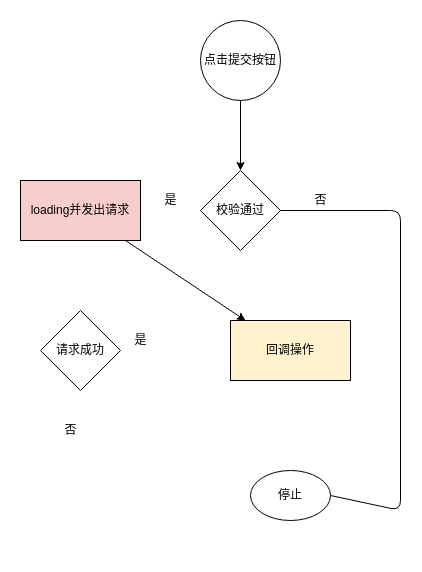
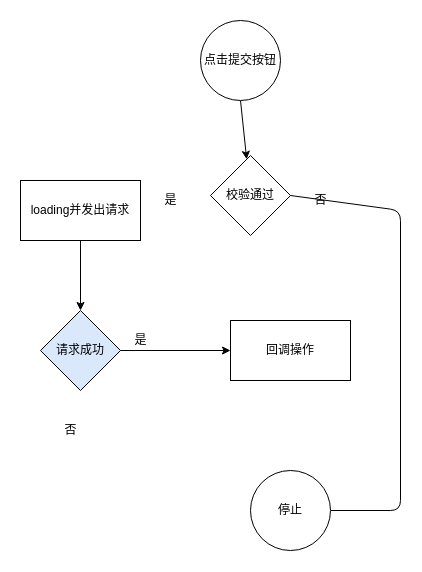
node "loading并发出请求": fillcolor #f8cecc -> #ffffff
node "校验通过": moved (241, 211) -> (251, 196)
edge "loading并发出请求" -> "回调操作": now "loading并发出请求" -> "请求成功"
node "请求成功": fillcolor #ffffff -> #dae8fc
edge "请求成功" -> "回调操作": added
node "回调操作": fillcolor #fff2cc -> #ffffff
node "停止": size 80x50 -> 80x80
